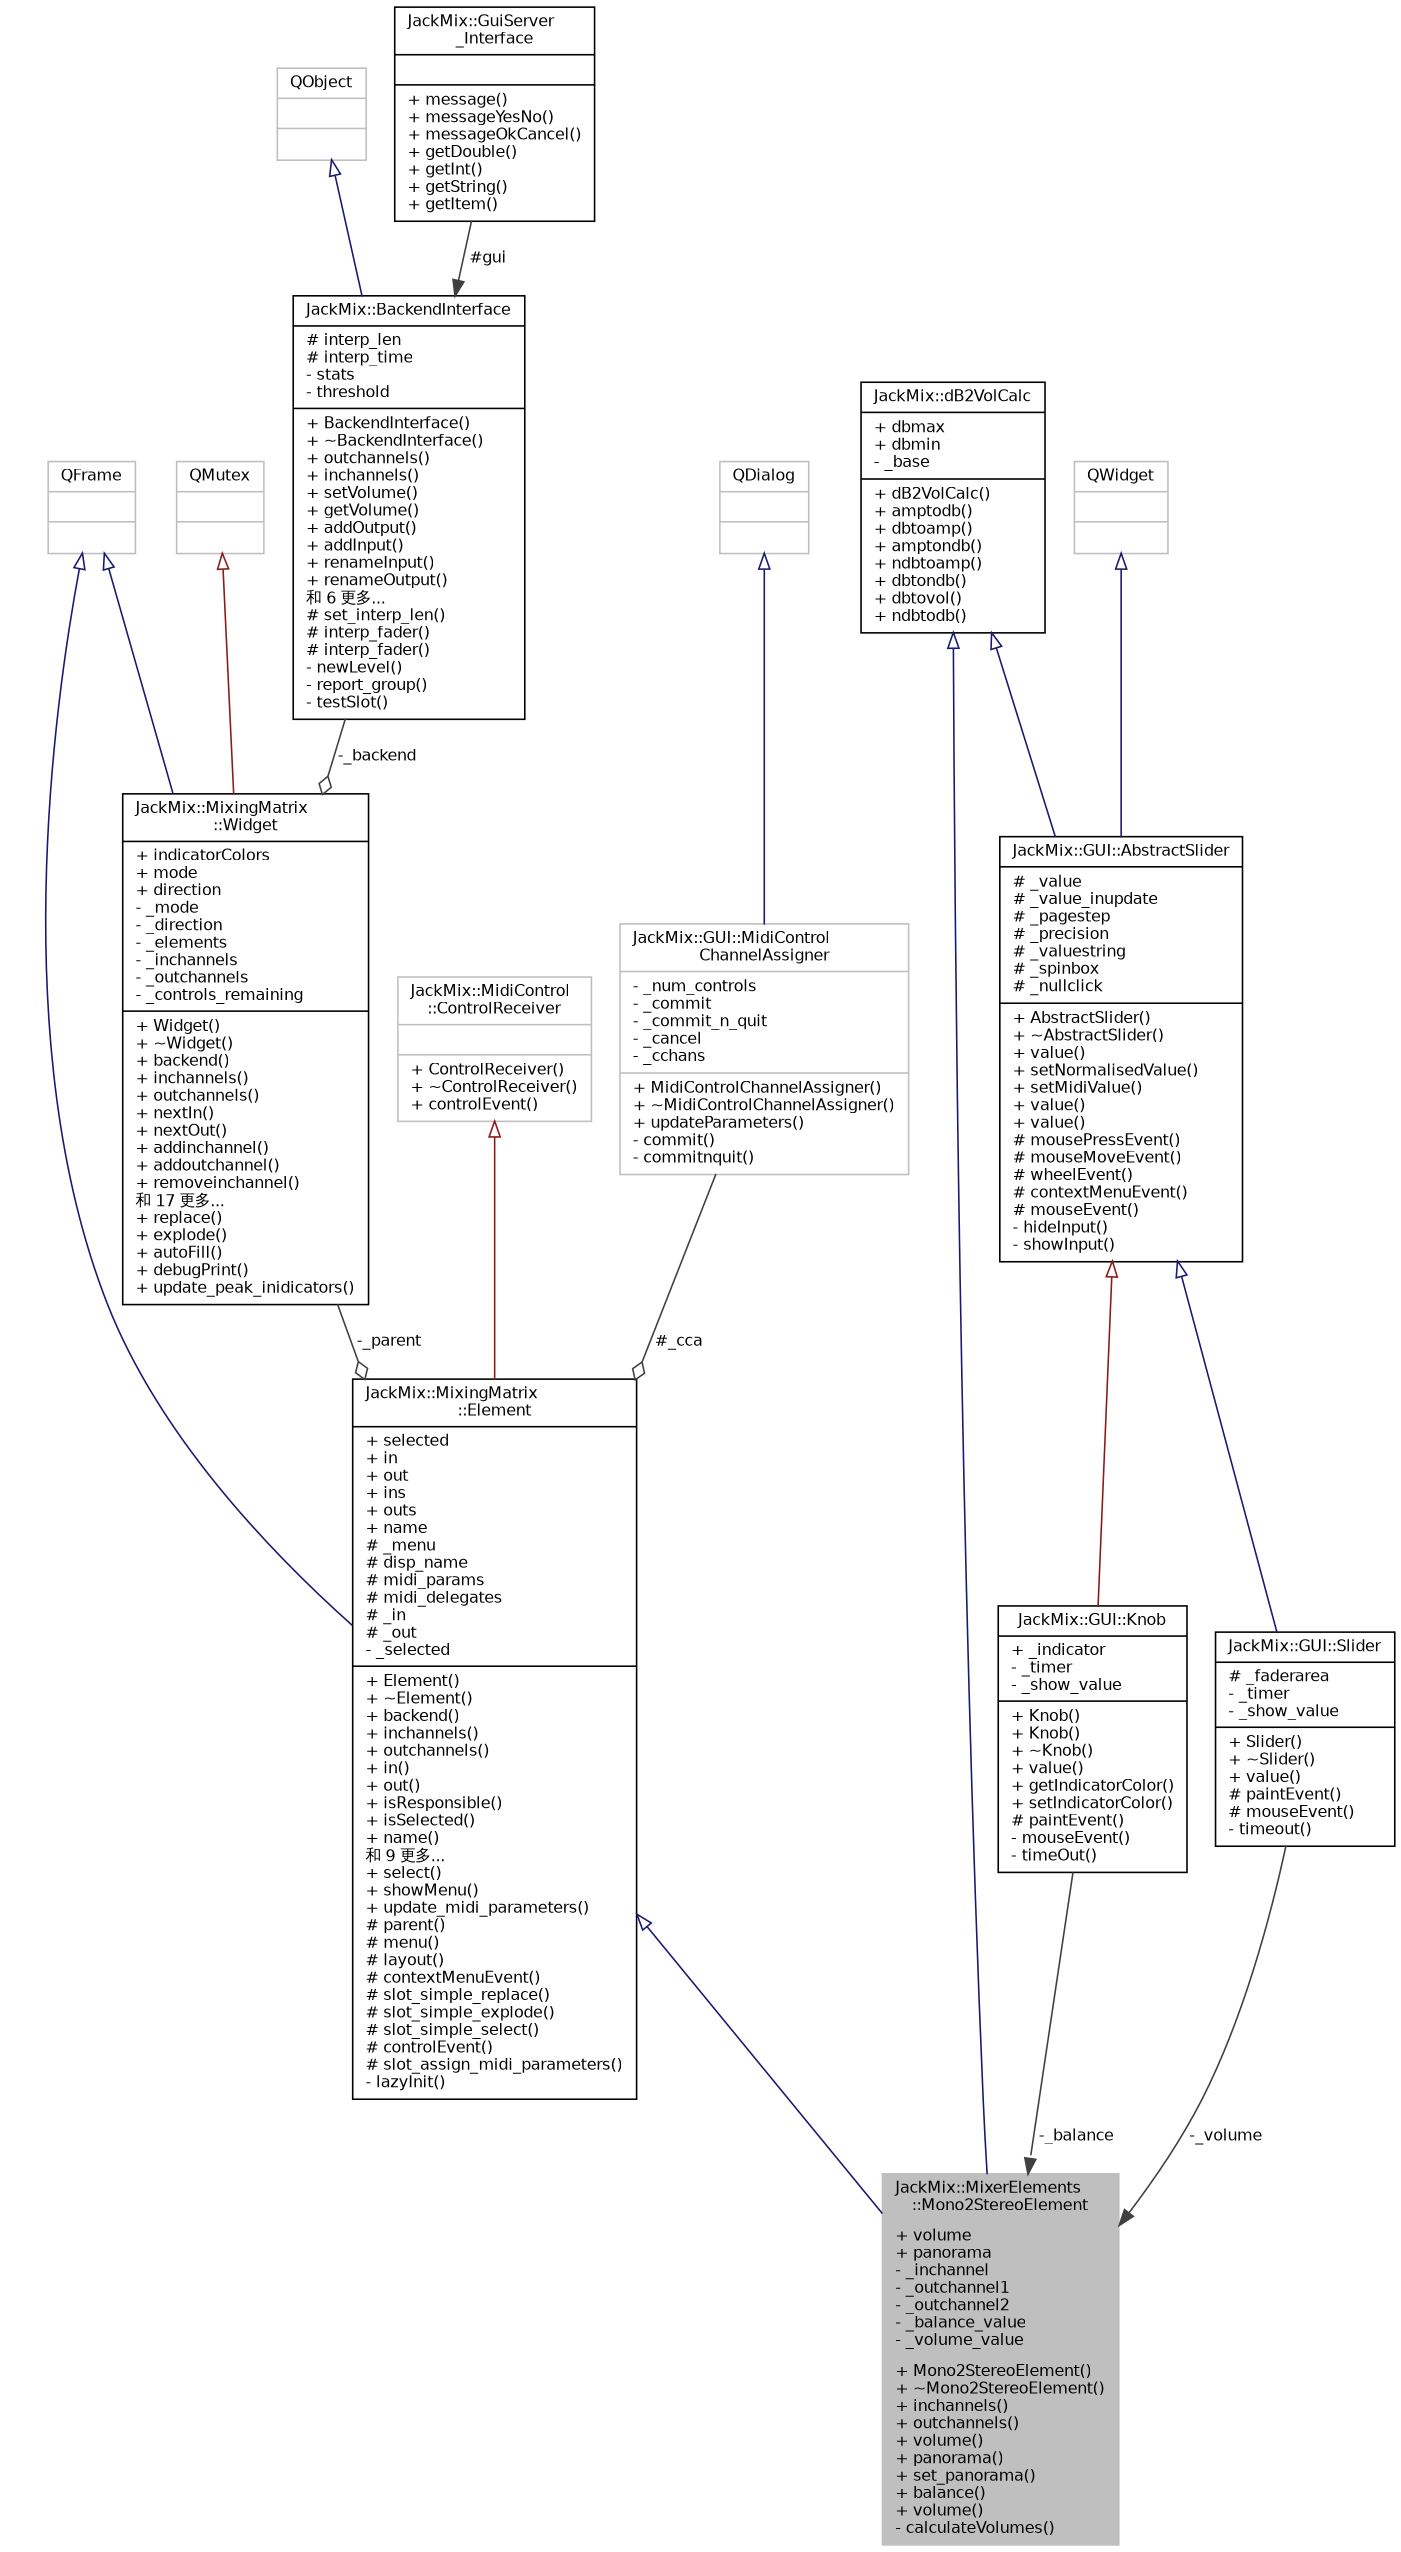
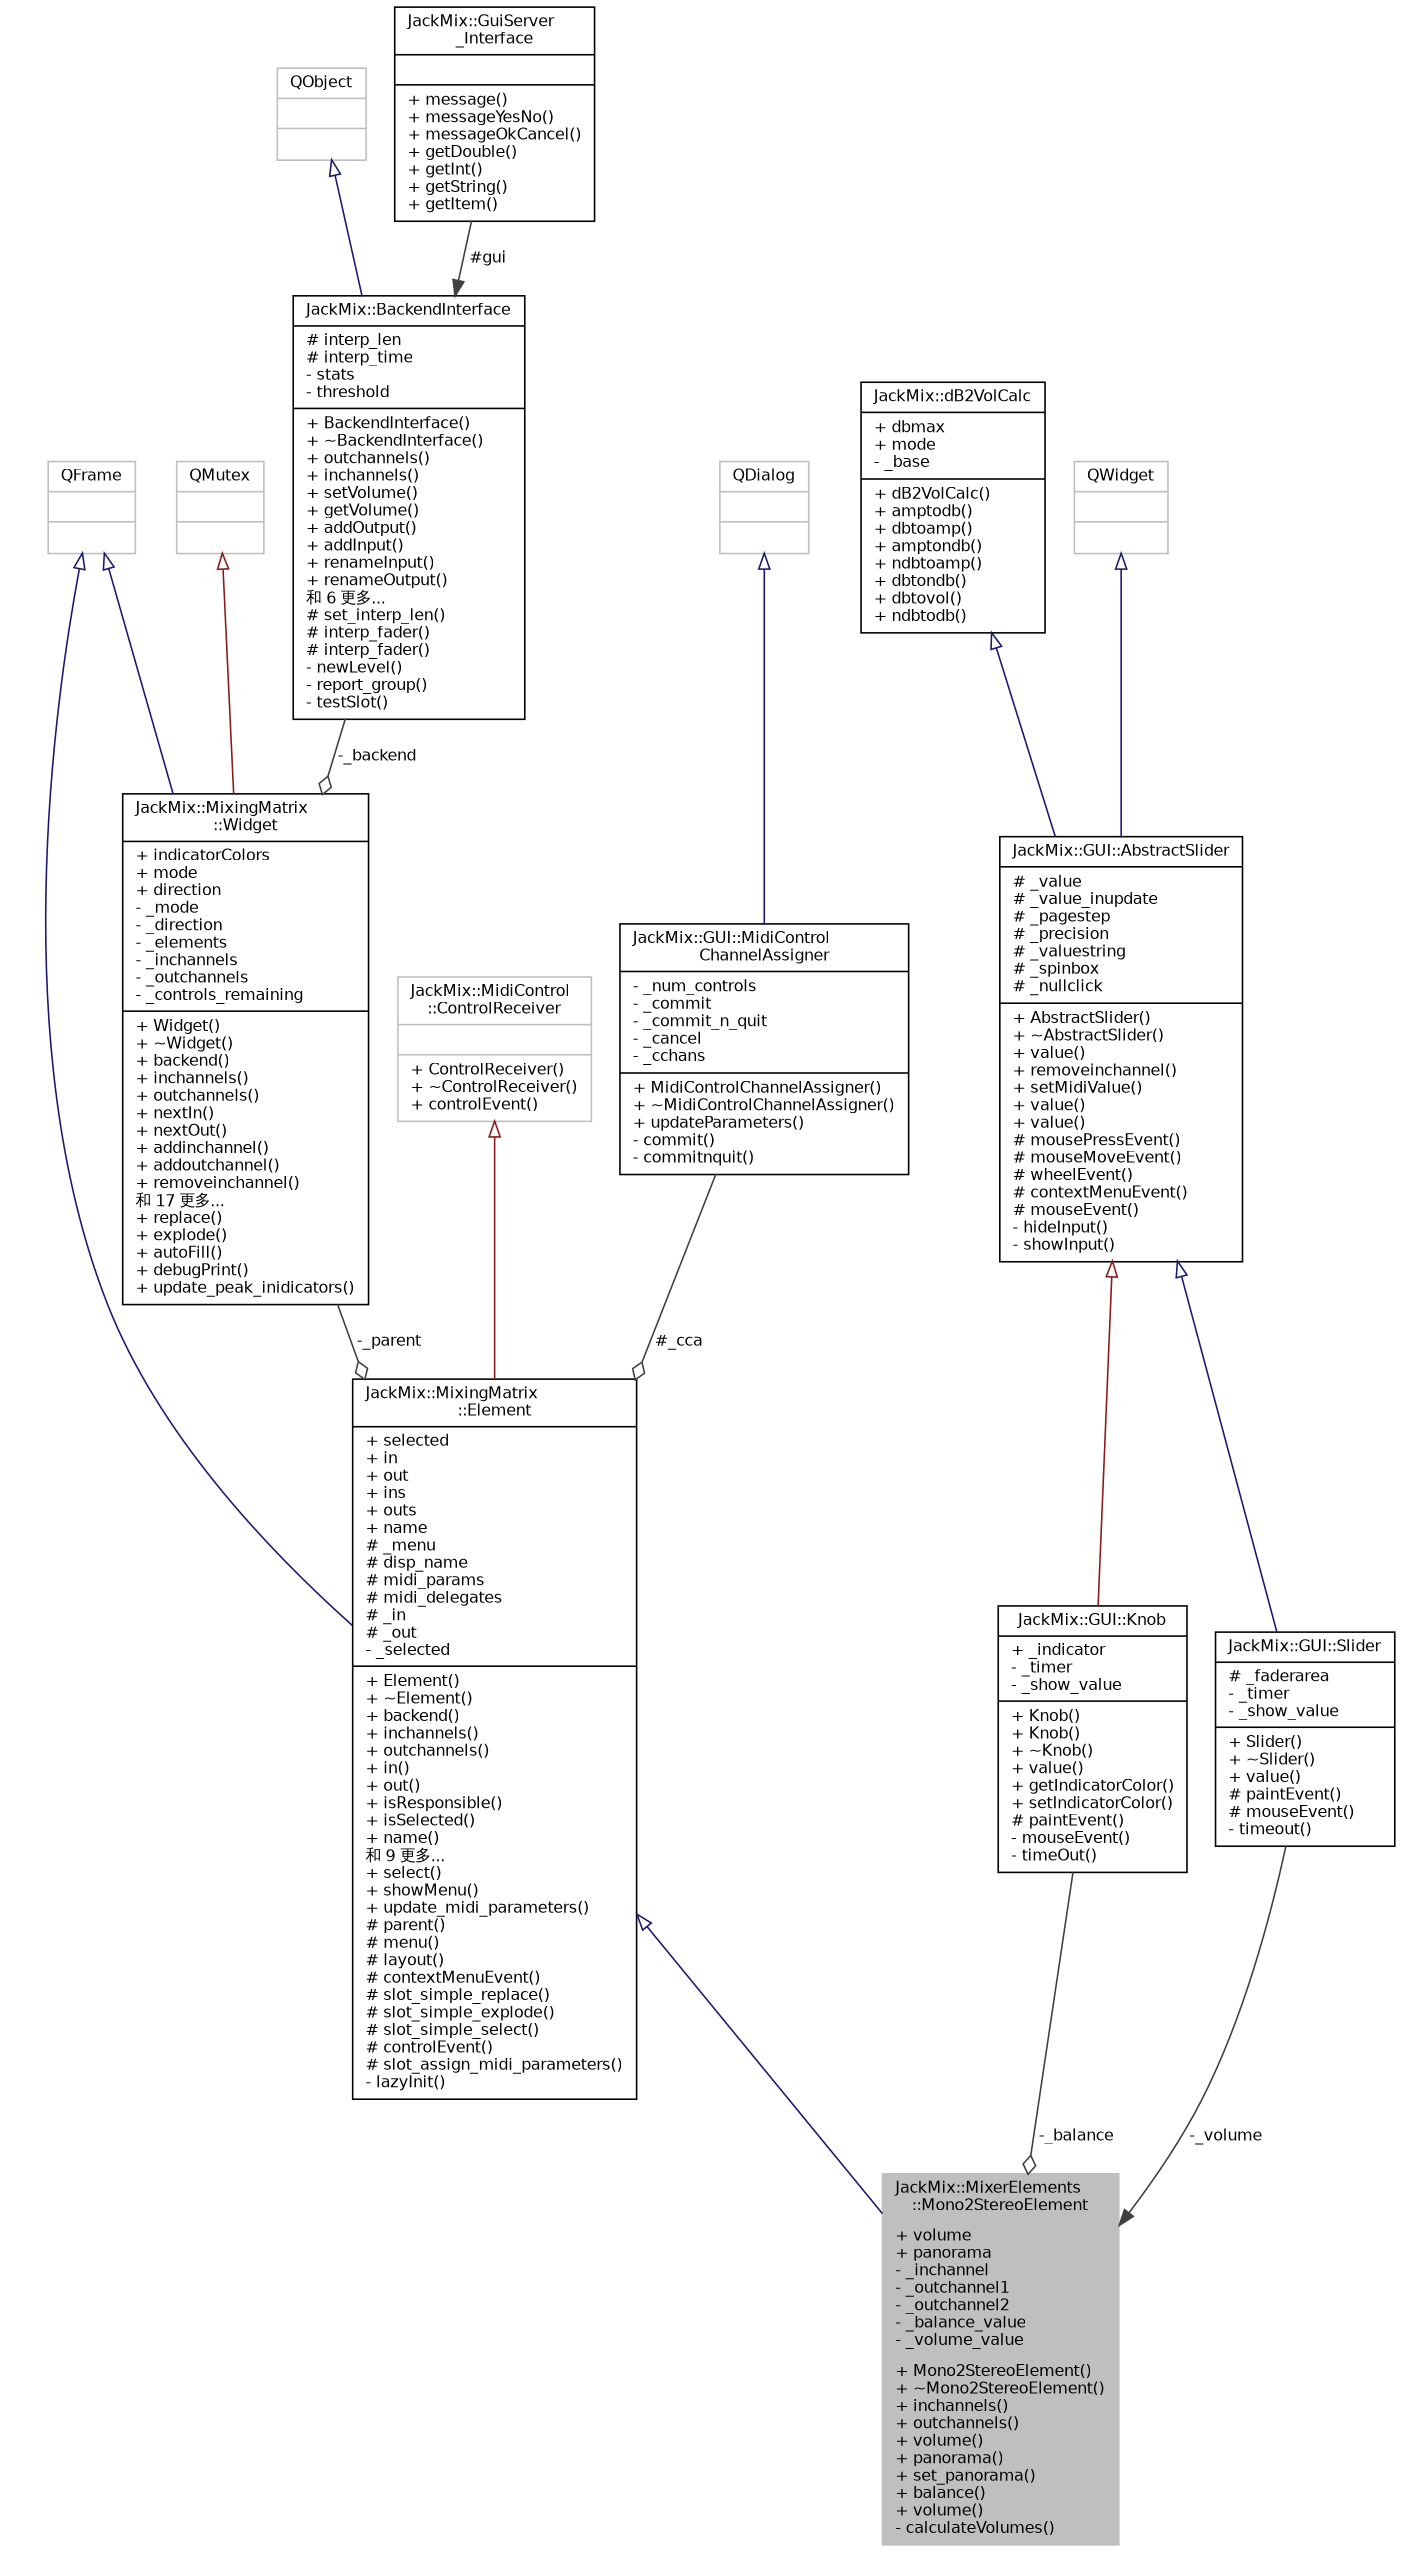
node "JackMix::dB2VolCalc": text "+ dbmin" -> "+ mode"
node "JackMix::GUI::MidiControl": color grey75 -> black
node "JackMix::GUI::AbstractSlider": text "+ setNormalisedValue()" -> "+ removeinchannel()"
edge "JackMix::MixerElements" -> "JackMix::dB2VolCalc": removed
edge "JackMix::GUI::Knob" -> "JackMix::MixerElements": arrowhead normal -> odiamond
